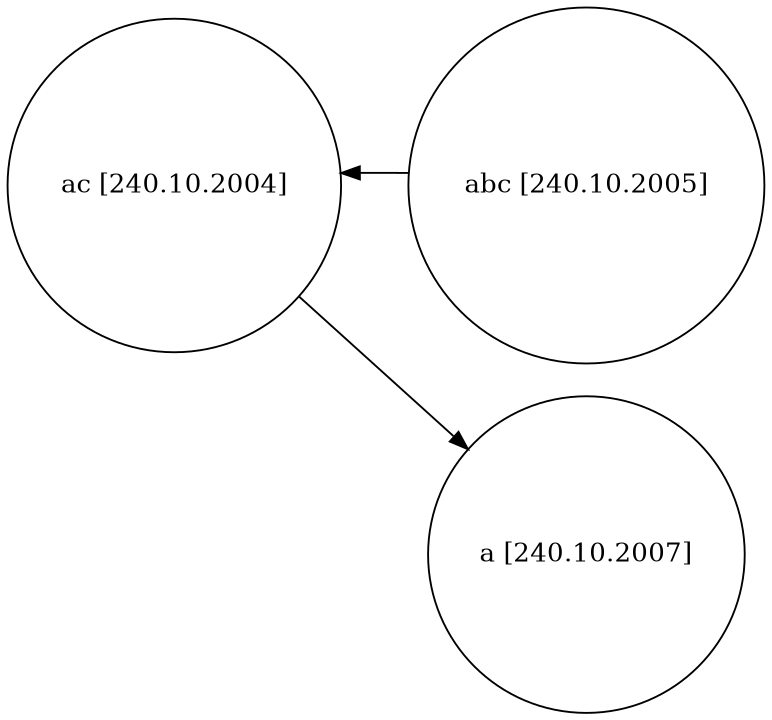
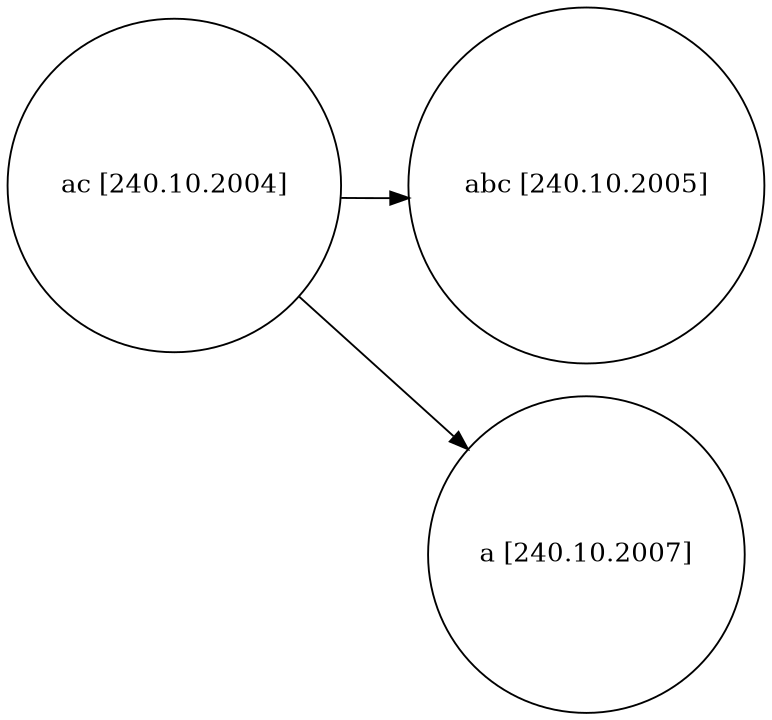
edge "abc [240.10.2005]" -> "ac [240.10.2004]": reversed
